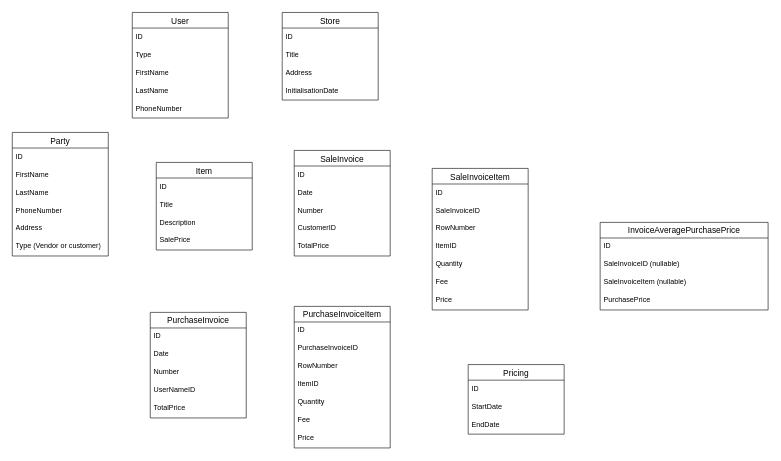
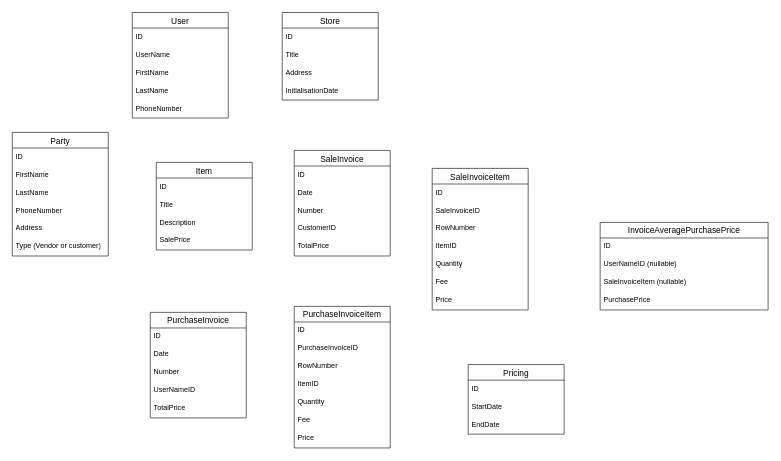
node "Type": label "Type" -> "UserName"
node "SaleInvoiceID (nullable)": label "SaleInvoiceID (nullable)" -> "UserNameID (nullable)"
